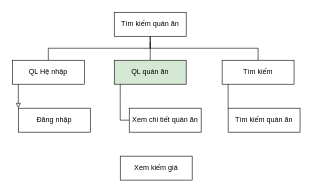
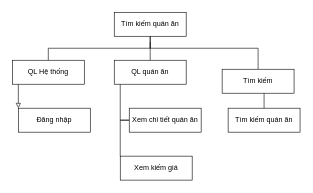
node "QL Hệ nhập": label "QL Hệ nhập" -> "QL Hệ thống"
node "QL quán ăn": fillcolor #d5e8d4 -> #ffffff
node "Tìm kiếm": moved (258, 72) -> (258, 81)
edge "Xem chi tiết quán ăn" -- "Xem kiếm giá": added
